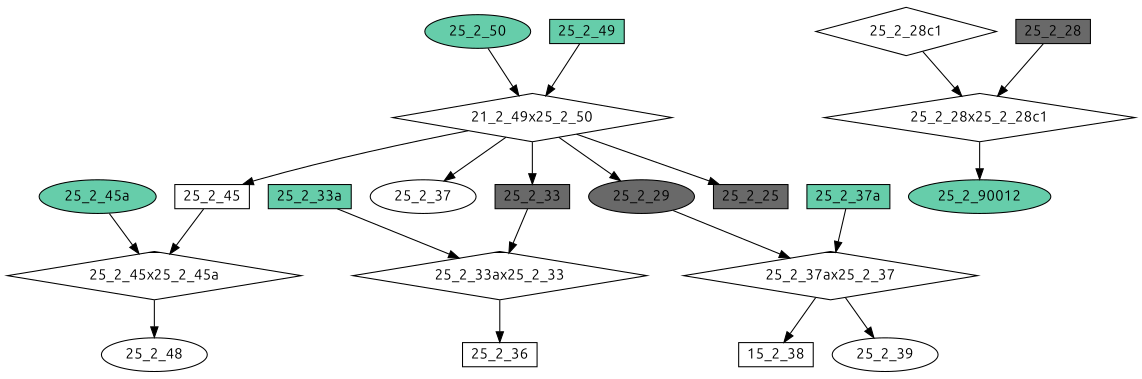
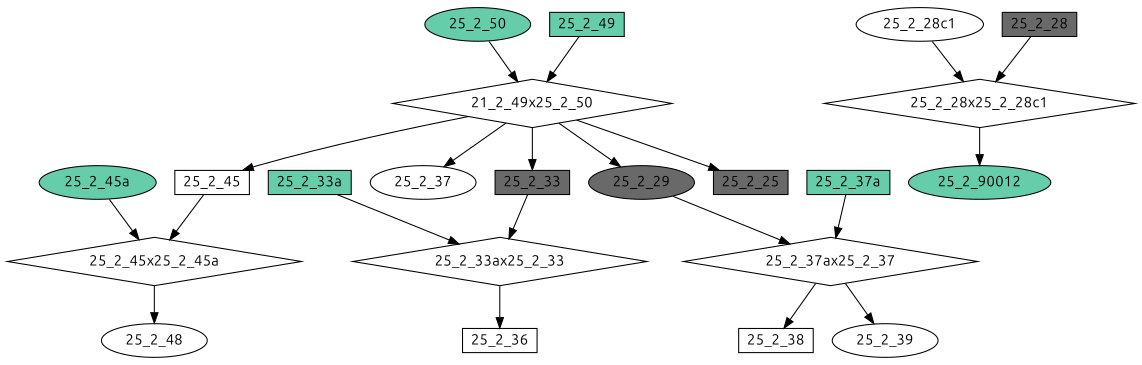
node "25_2_28c1": shape diamond -> ellipse
node "15_2_38": label "15_2_38" -> "25_2_38"
